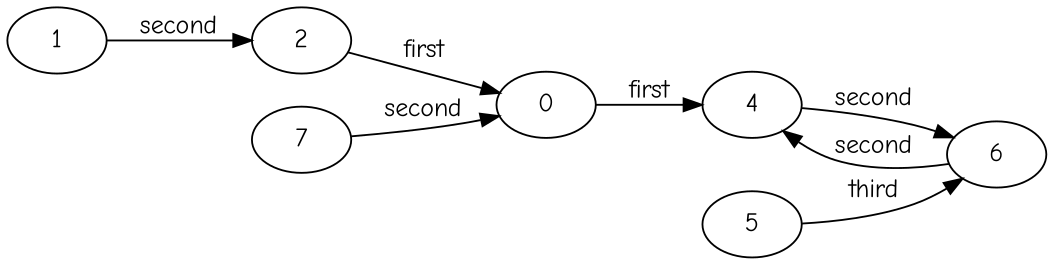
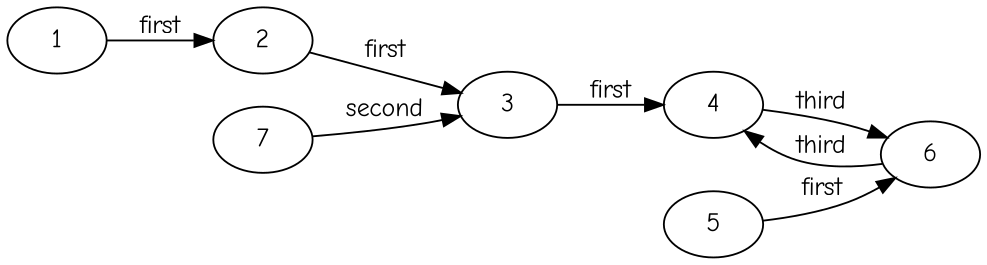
edge "1" -> "2": label "second" -> "first"
edge "4" -> "6": label "second" -> "third"
node "0": label "0" -> "3"
edge "6" -> "4": label "second" -> "third"
edge "5" -> "6": label "third" -> "first"
